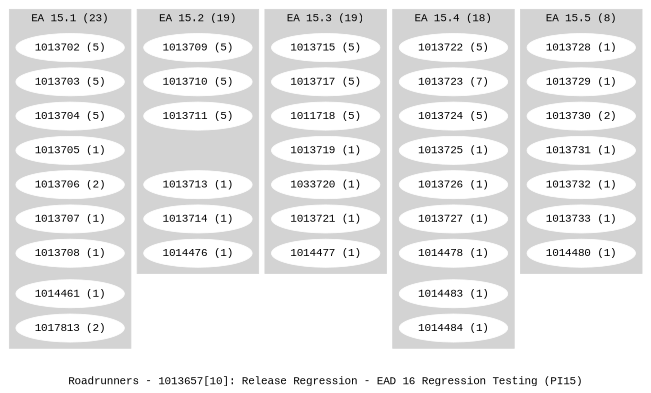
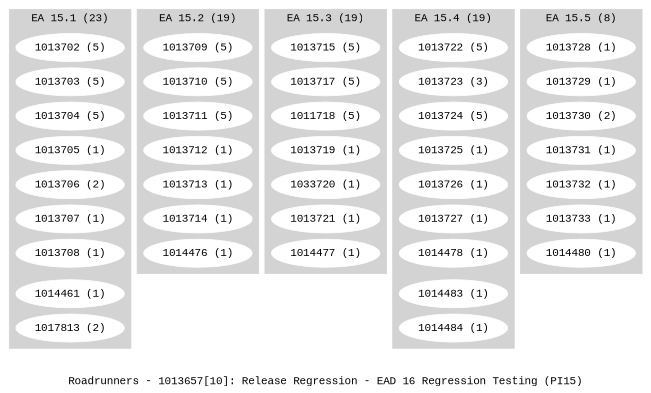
cluster "EA 15.4 (18)": label "EA 15.4 (18)" -> "EA 15.4 (19)"
node "1013723 (7)": label "1013723 (7)" -> "1013723 (3)"
node "1013712 (1)": added
